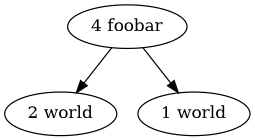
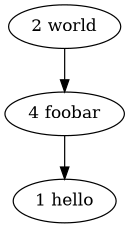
edge "4 foobar" -> "2 world": reversed
node "1 world": label "1 world" -> "1 hello"
